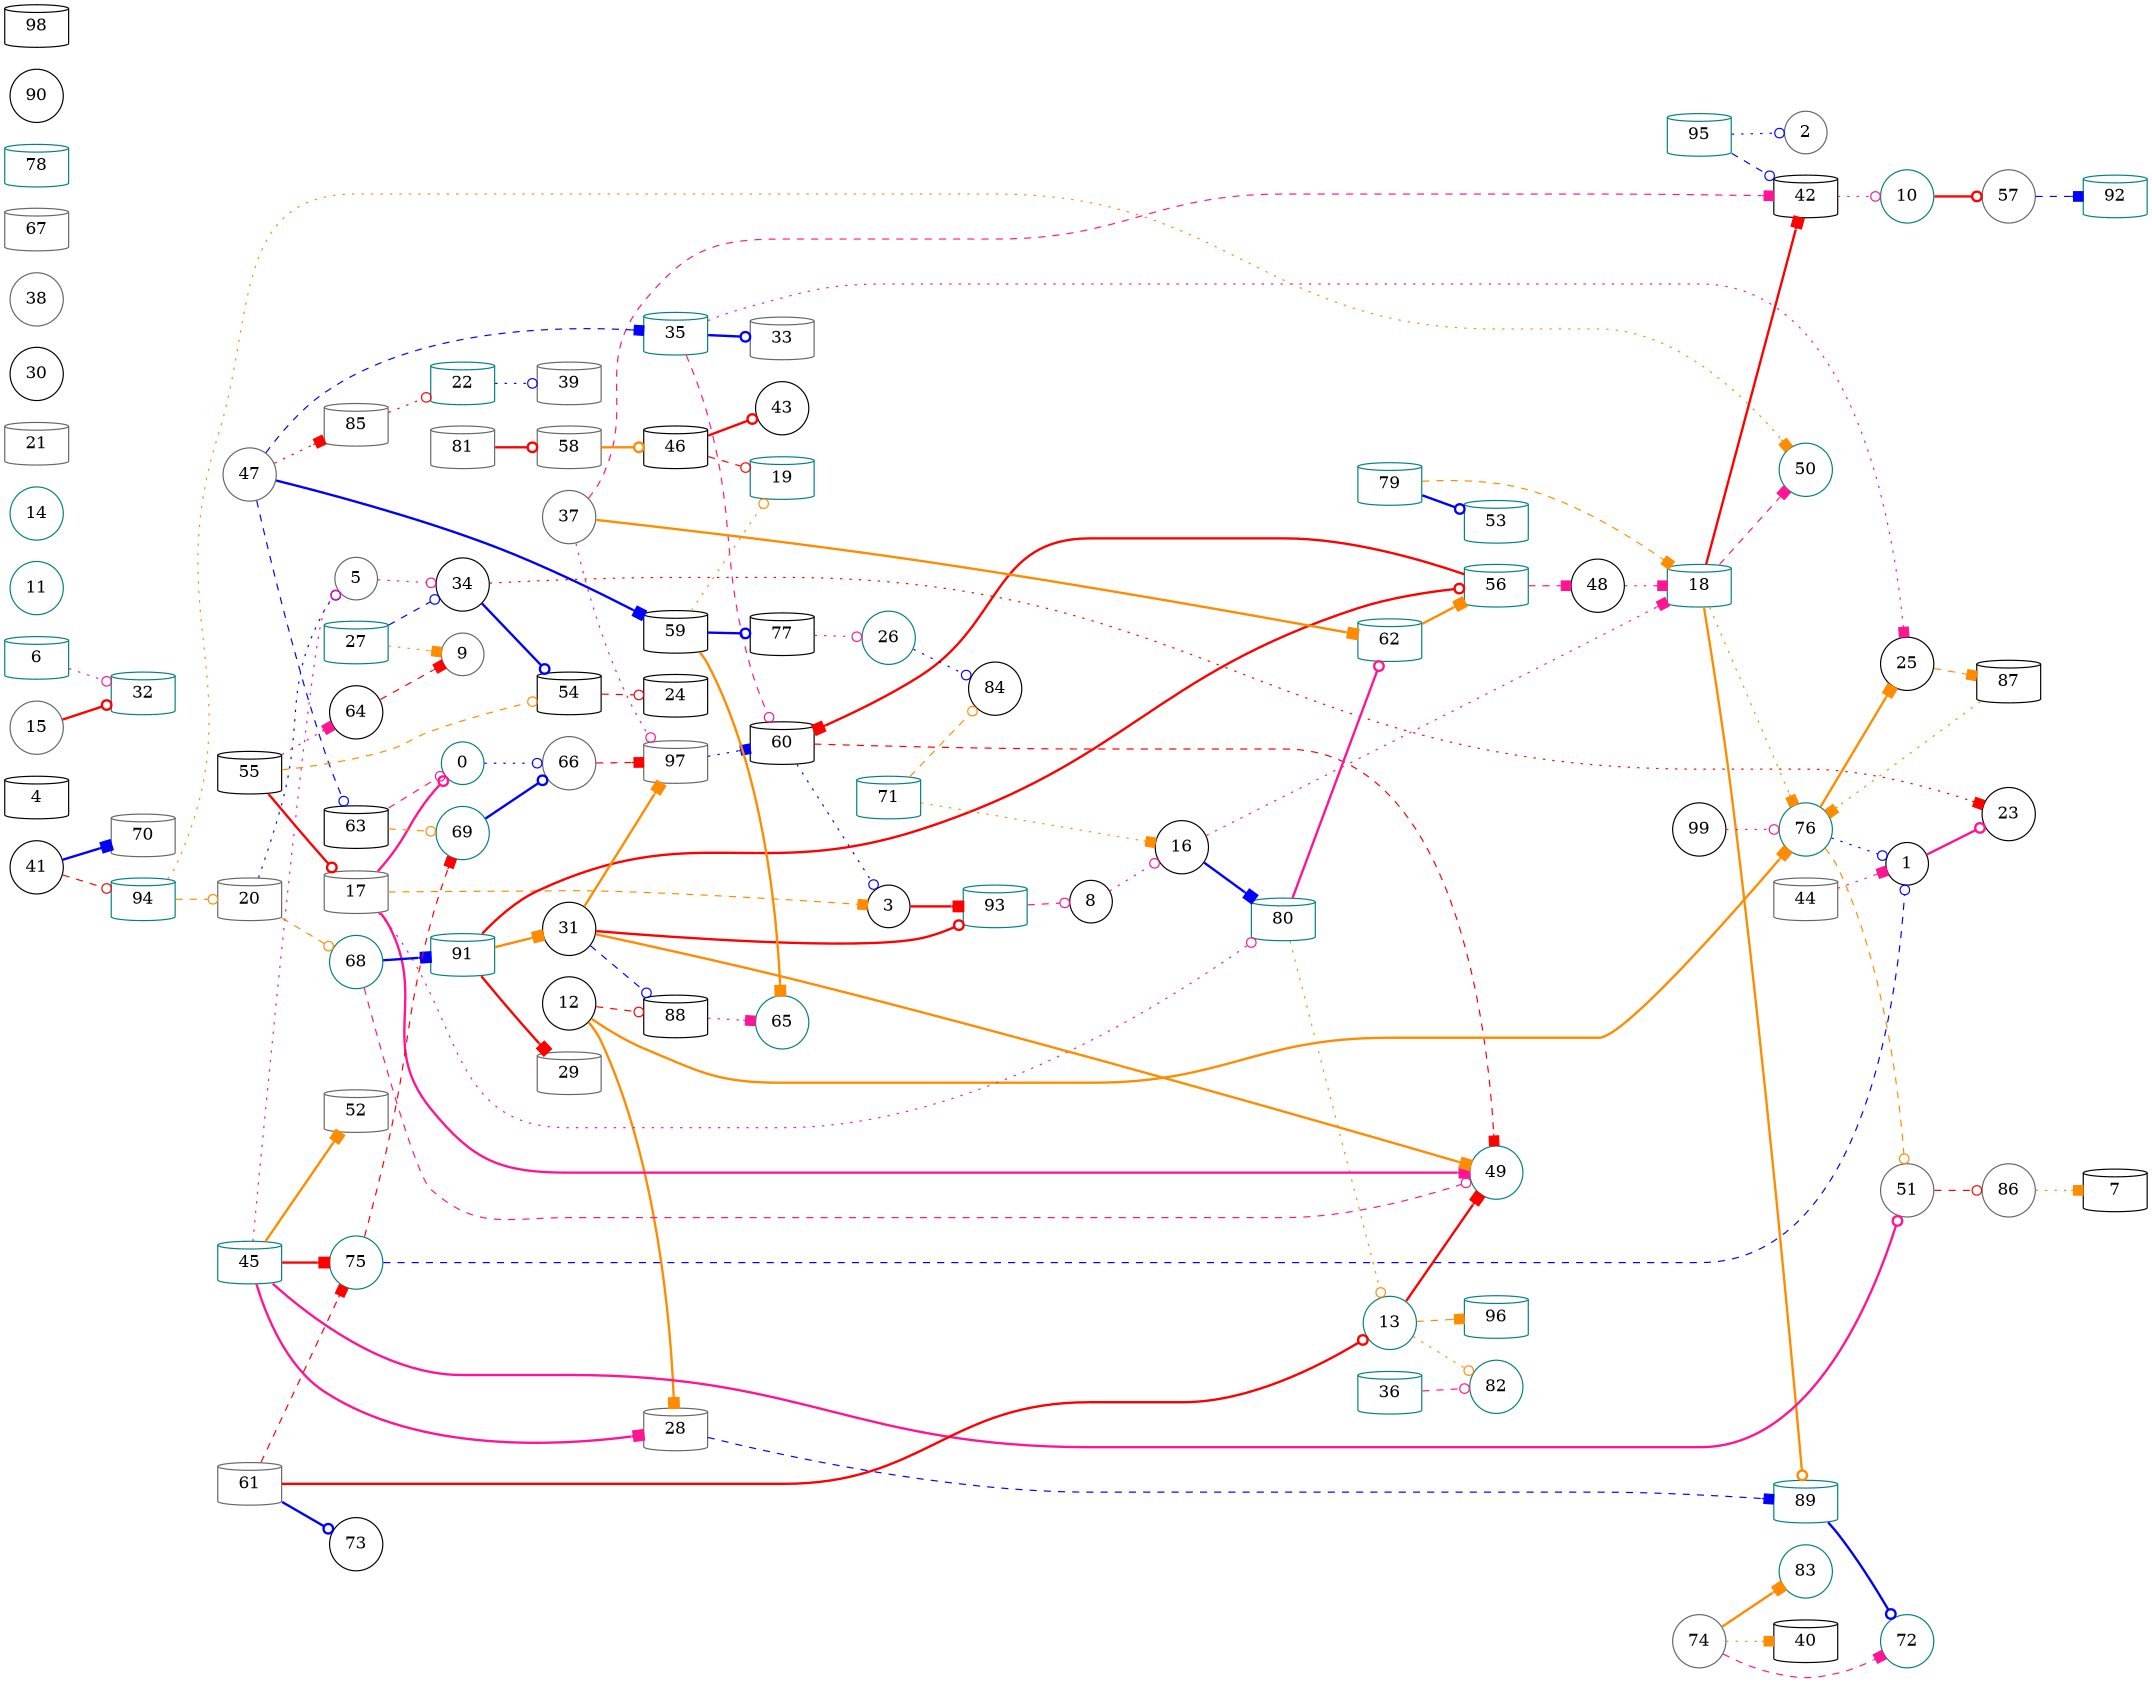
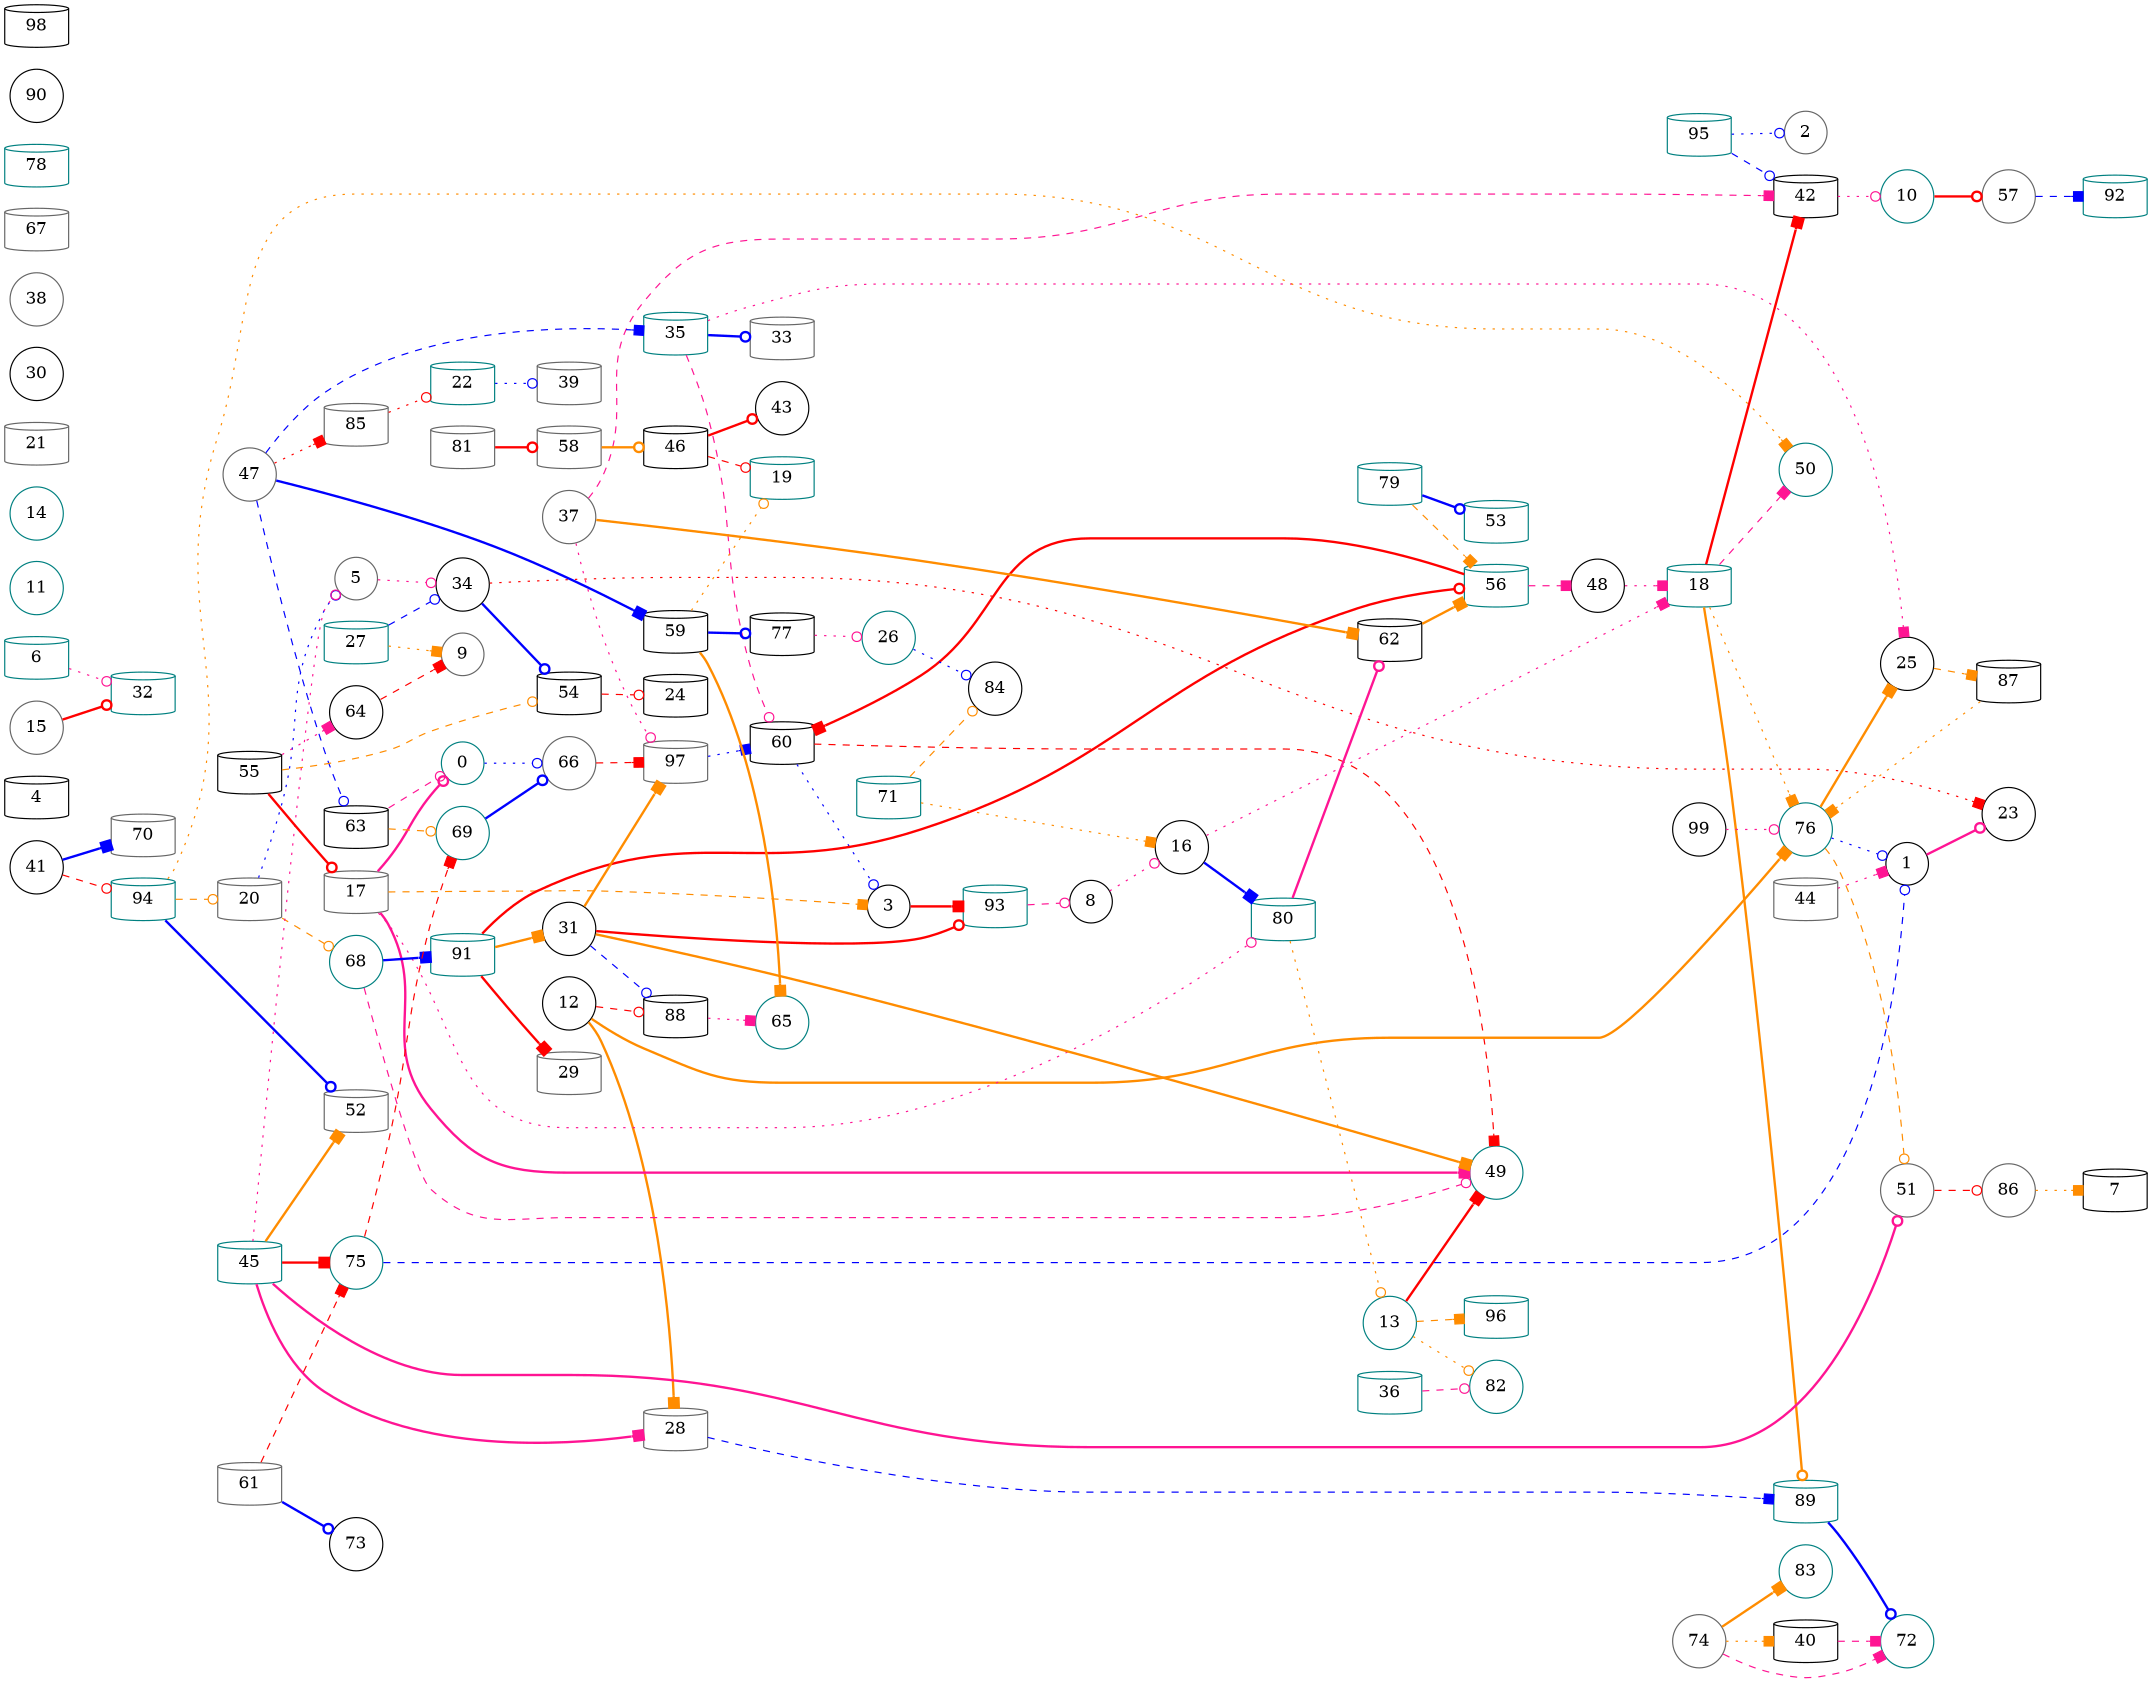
edge "79" -> "18": now "79" -> "56"
node "62": color teal -> black
edge "94" -> "52": added
edge "61" -> "13": removed
edge "40" -> "72": added
